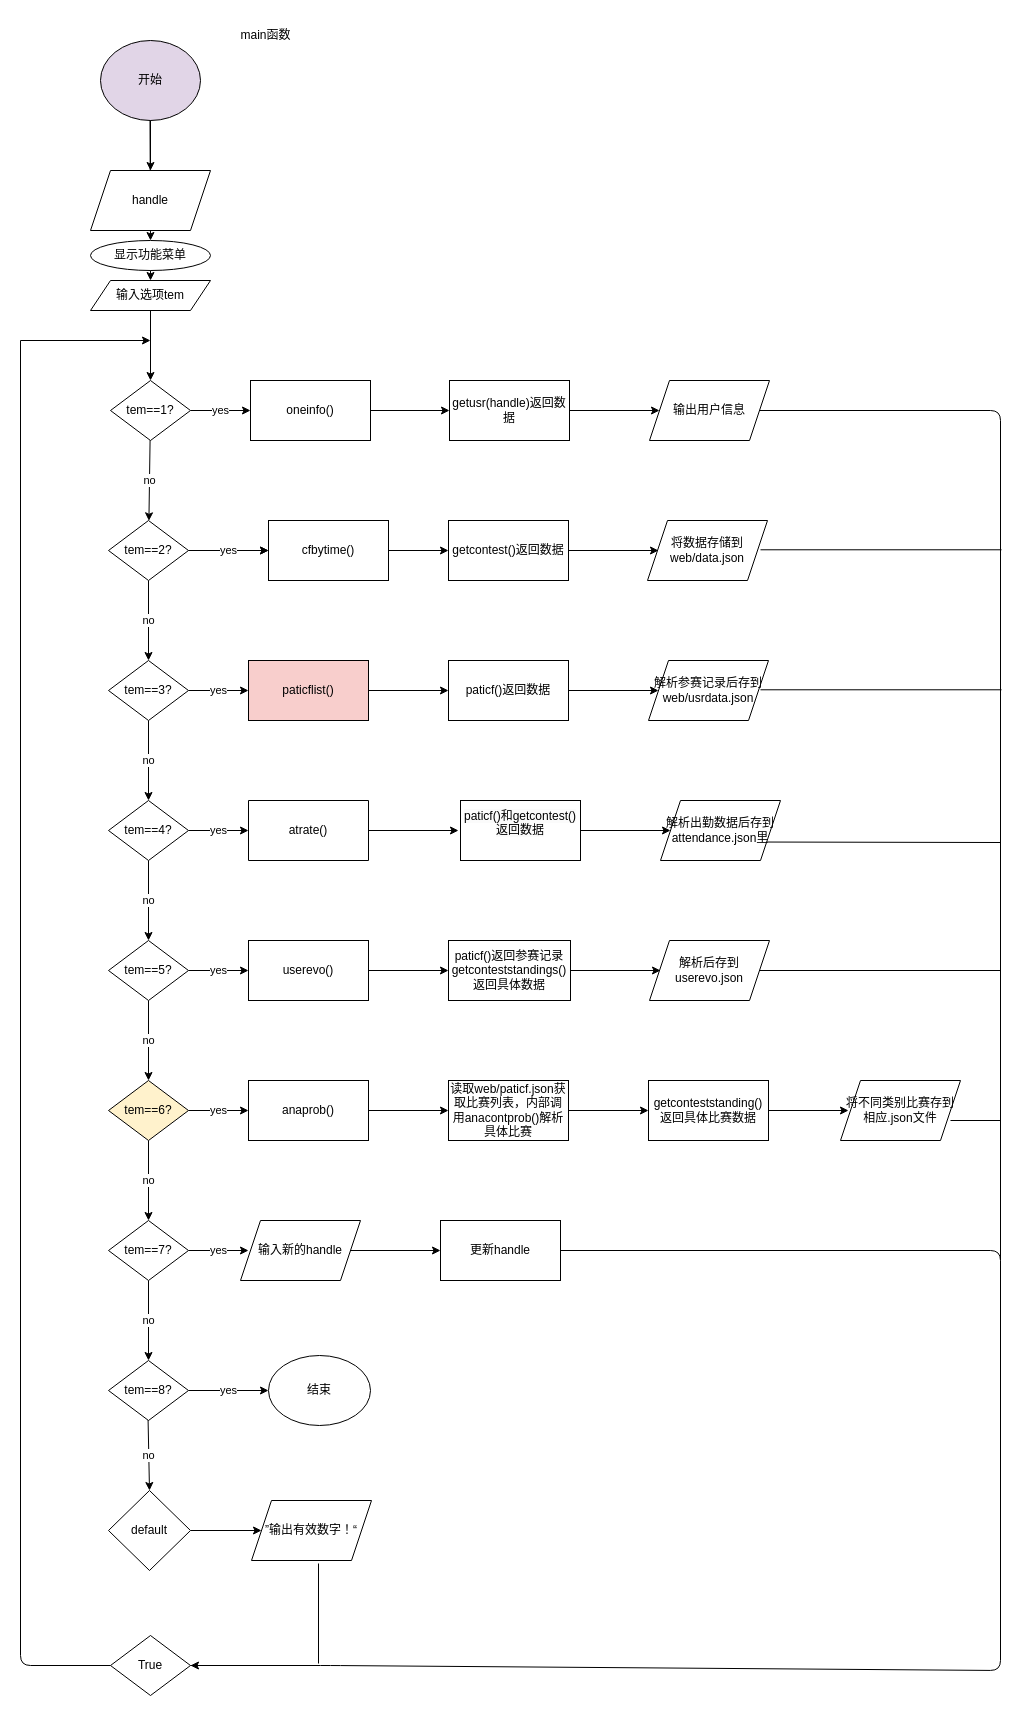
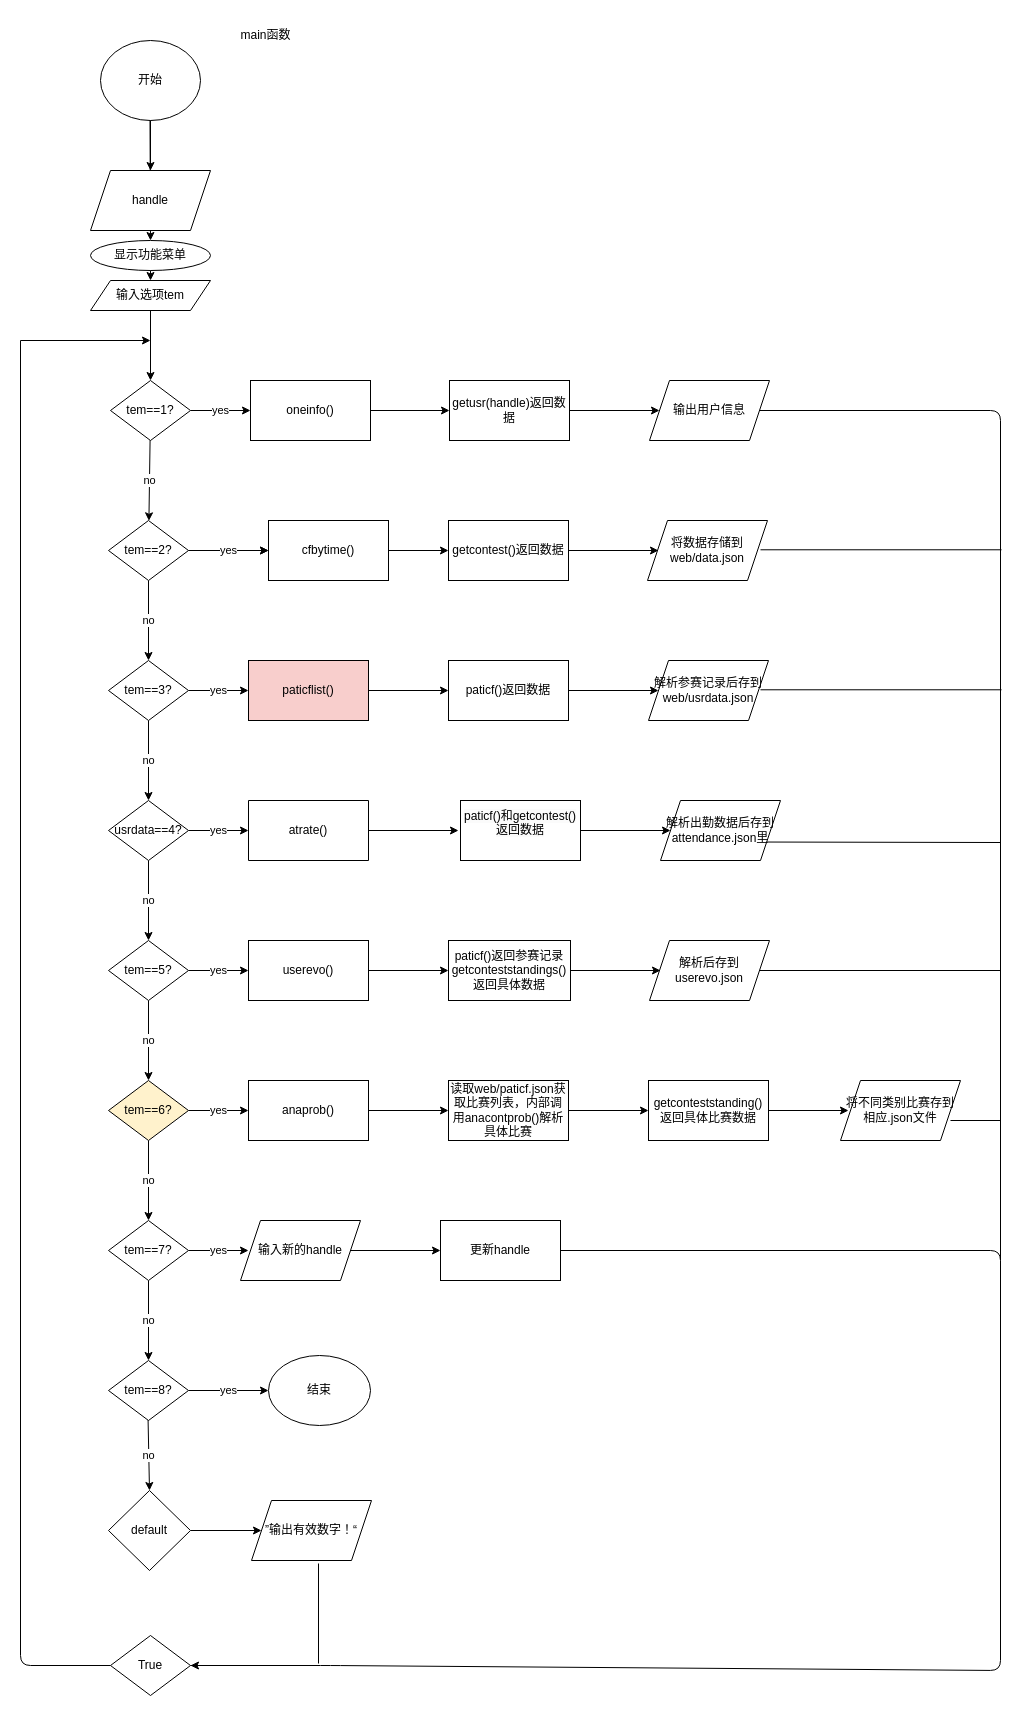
node "开始": fillcolor #e1d5e7 -> #ffffff
node "tem==4?": label "tem==4?" -> "usrdata==4?"
